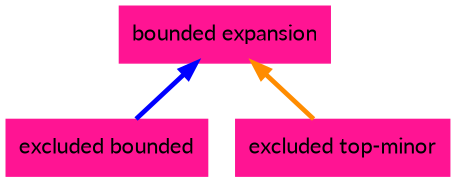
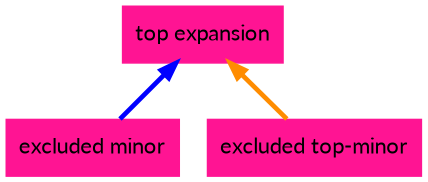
node "bounded expansion": label "bounded expansion" -> "top expansion"
node "excluded bounded": label "excluded bounded" -> "excluded minor"
